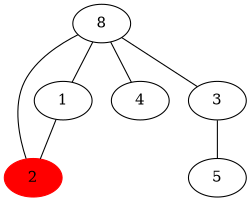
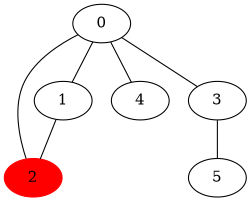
node "8": label "8" -> "0"
